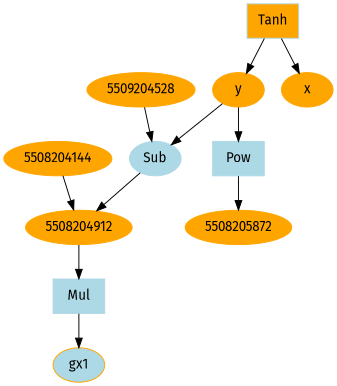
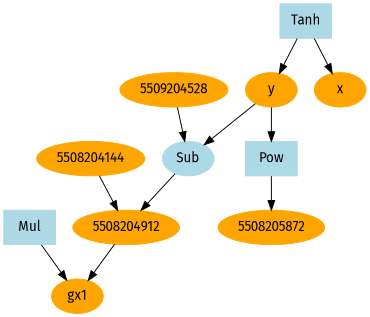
node "Tanh": fillcolor orange -> lightblue
edge "5508204912" -> "Mul": now "5508204912" -> "gx1"
node "gx1": fillcolor lightblue -> orange
